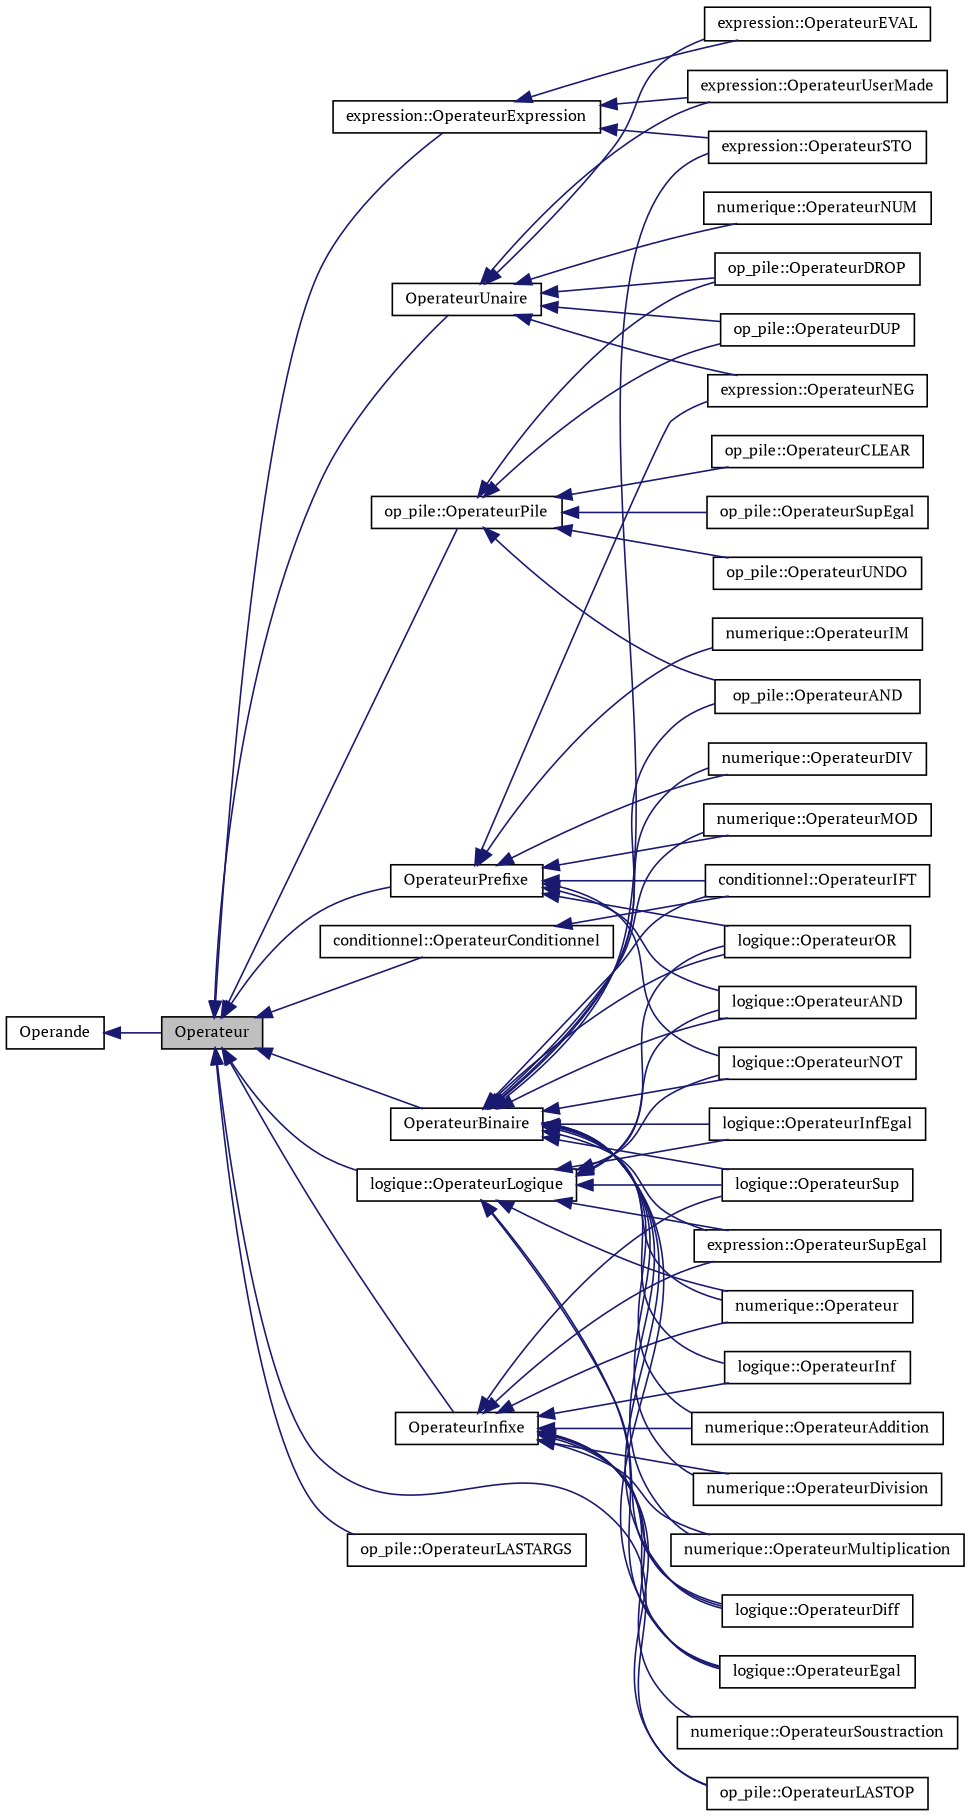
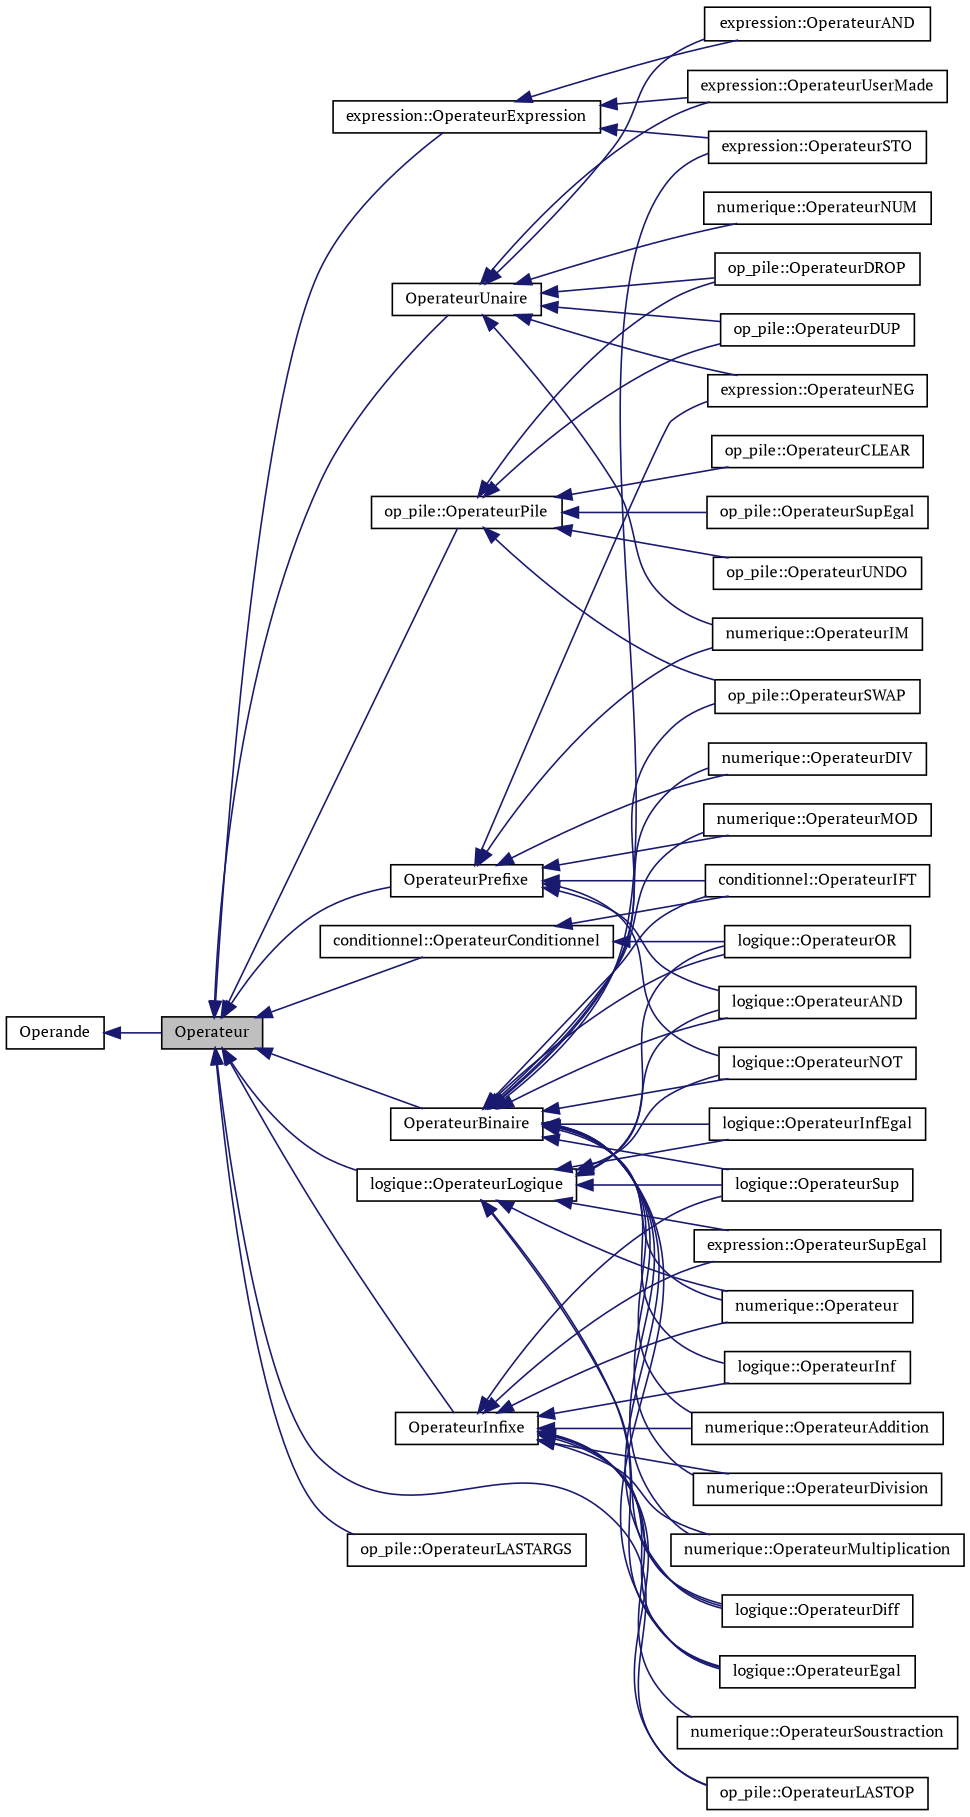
node "expression::OperateurEVAL": label "expression::OperateurEVAL" -> "expression::OperateurAND"
edge "numerique::OperateurIM" -> "OperateurUnaire": added
node "op_pile::OperateurAND": label "op_pile::OperateurAND" -> "op_pile::OperateurSWAP"
edge "logique::OperateurOR" -> "OperateurPrefixe": now "logique::OperateurOR" -> "conditionnel::OperateurConditionnel"
edge "expression::OperateurSupEgal" -> "OperateurBinaire": removed
